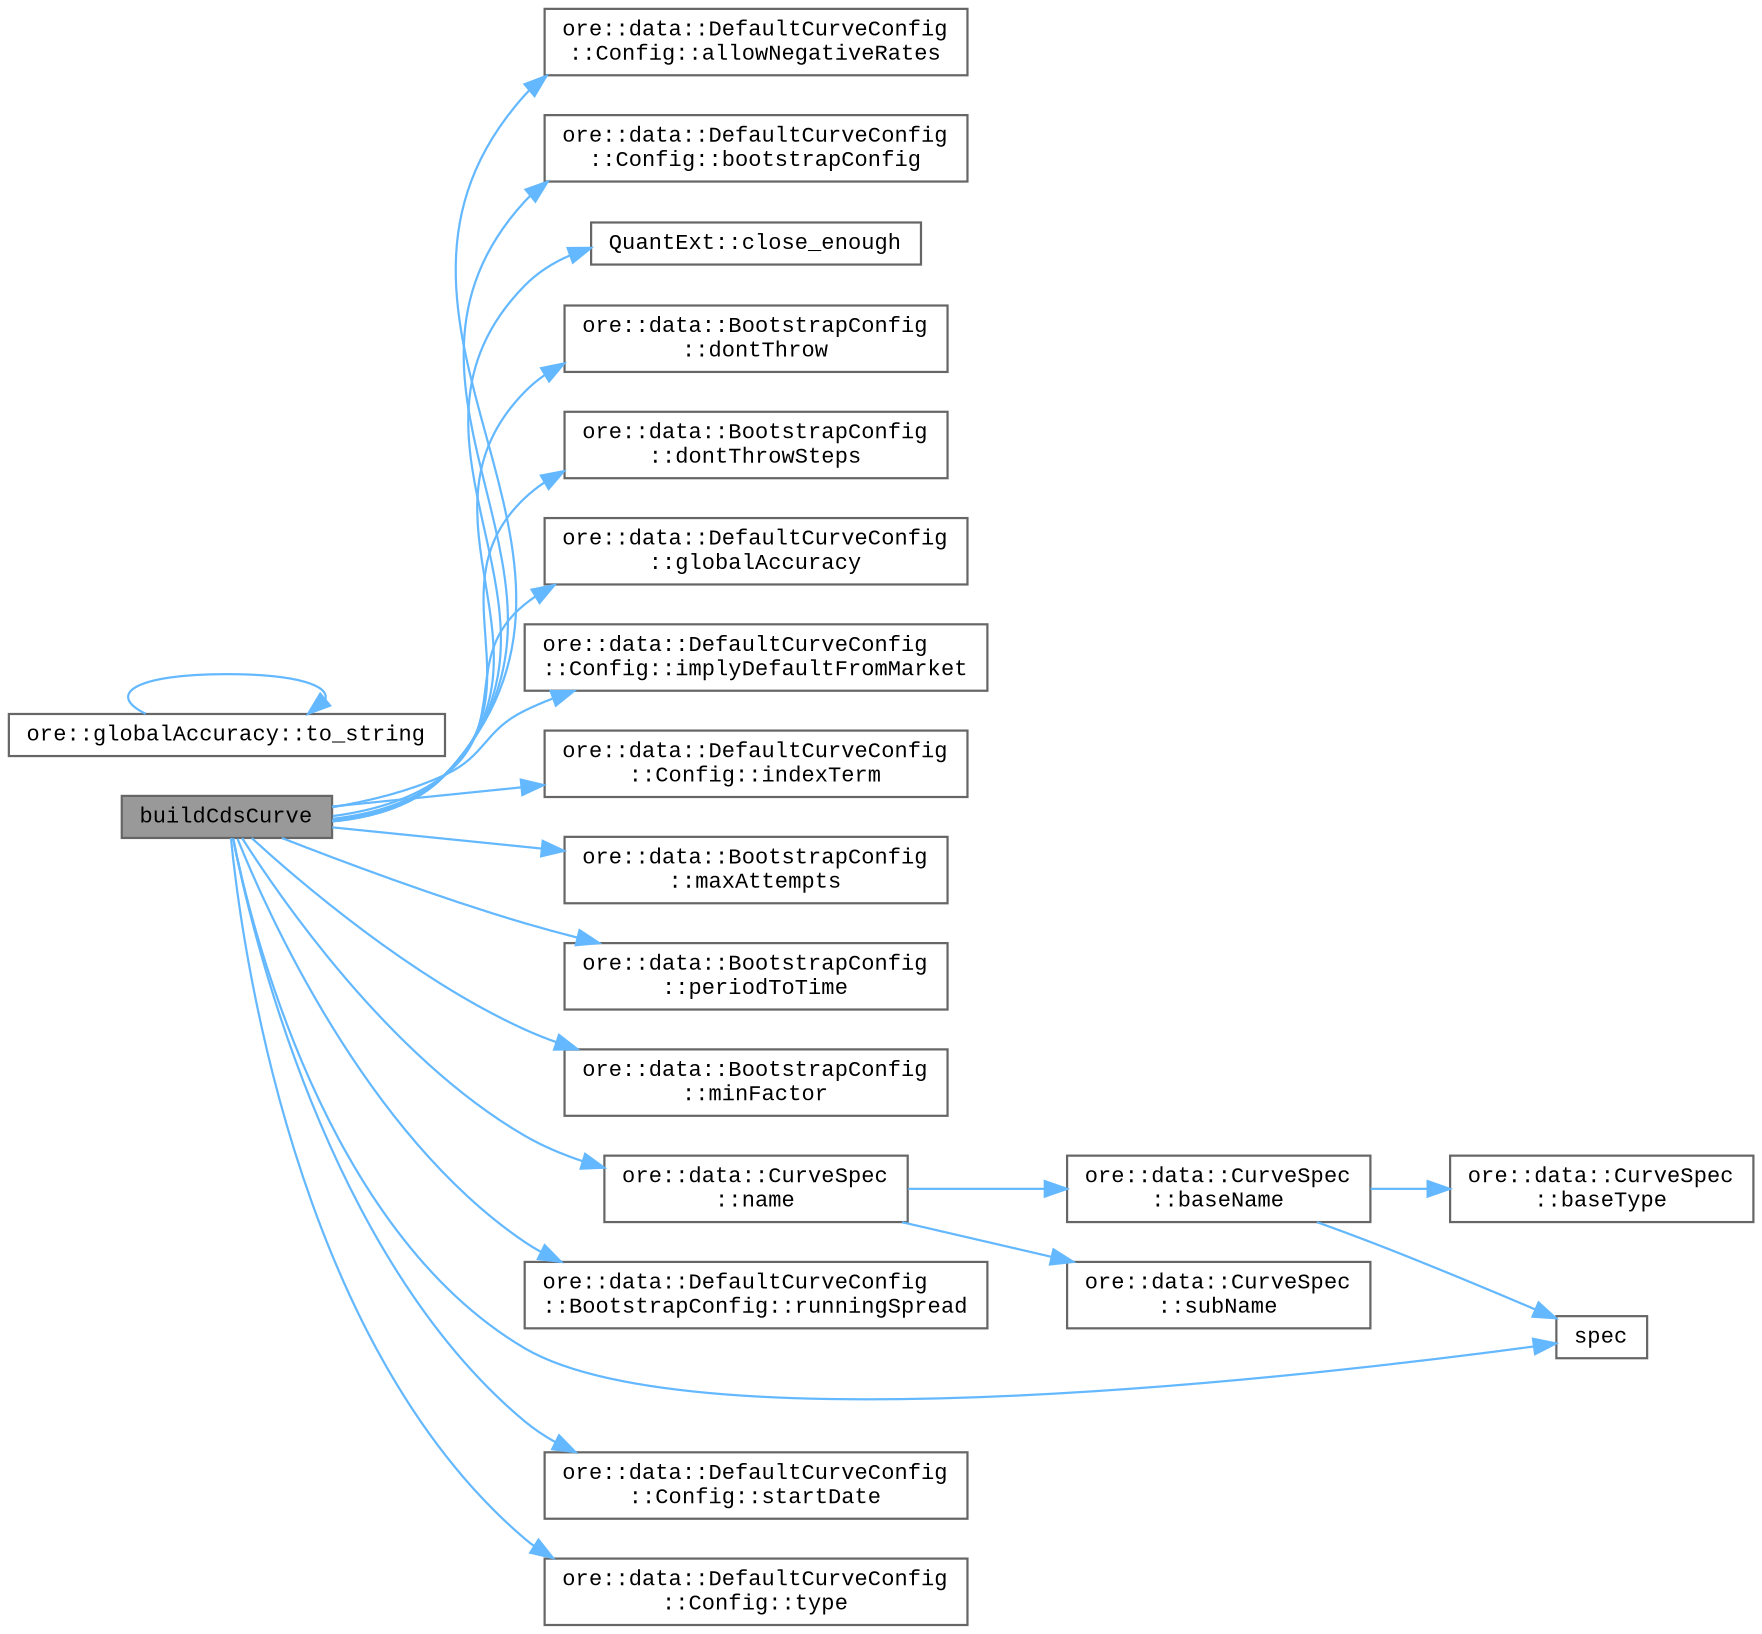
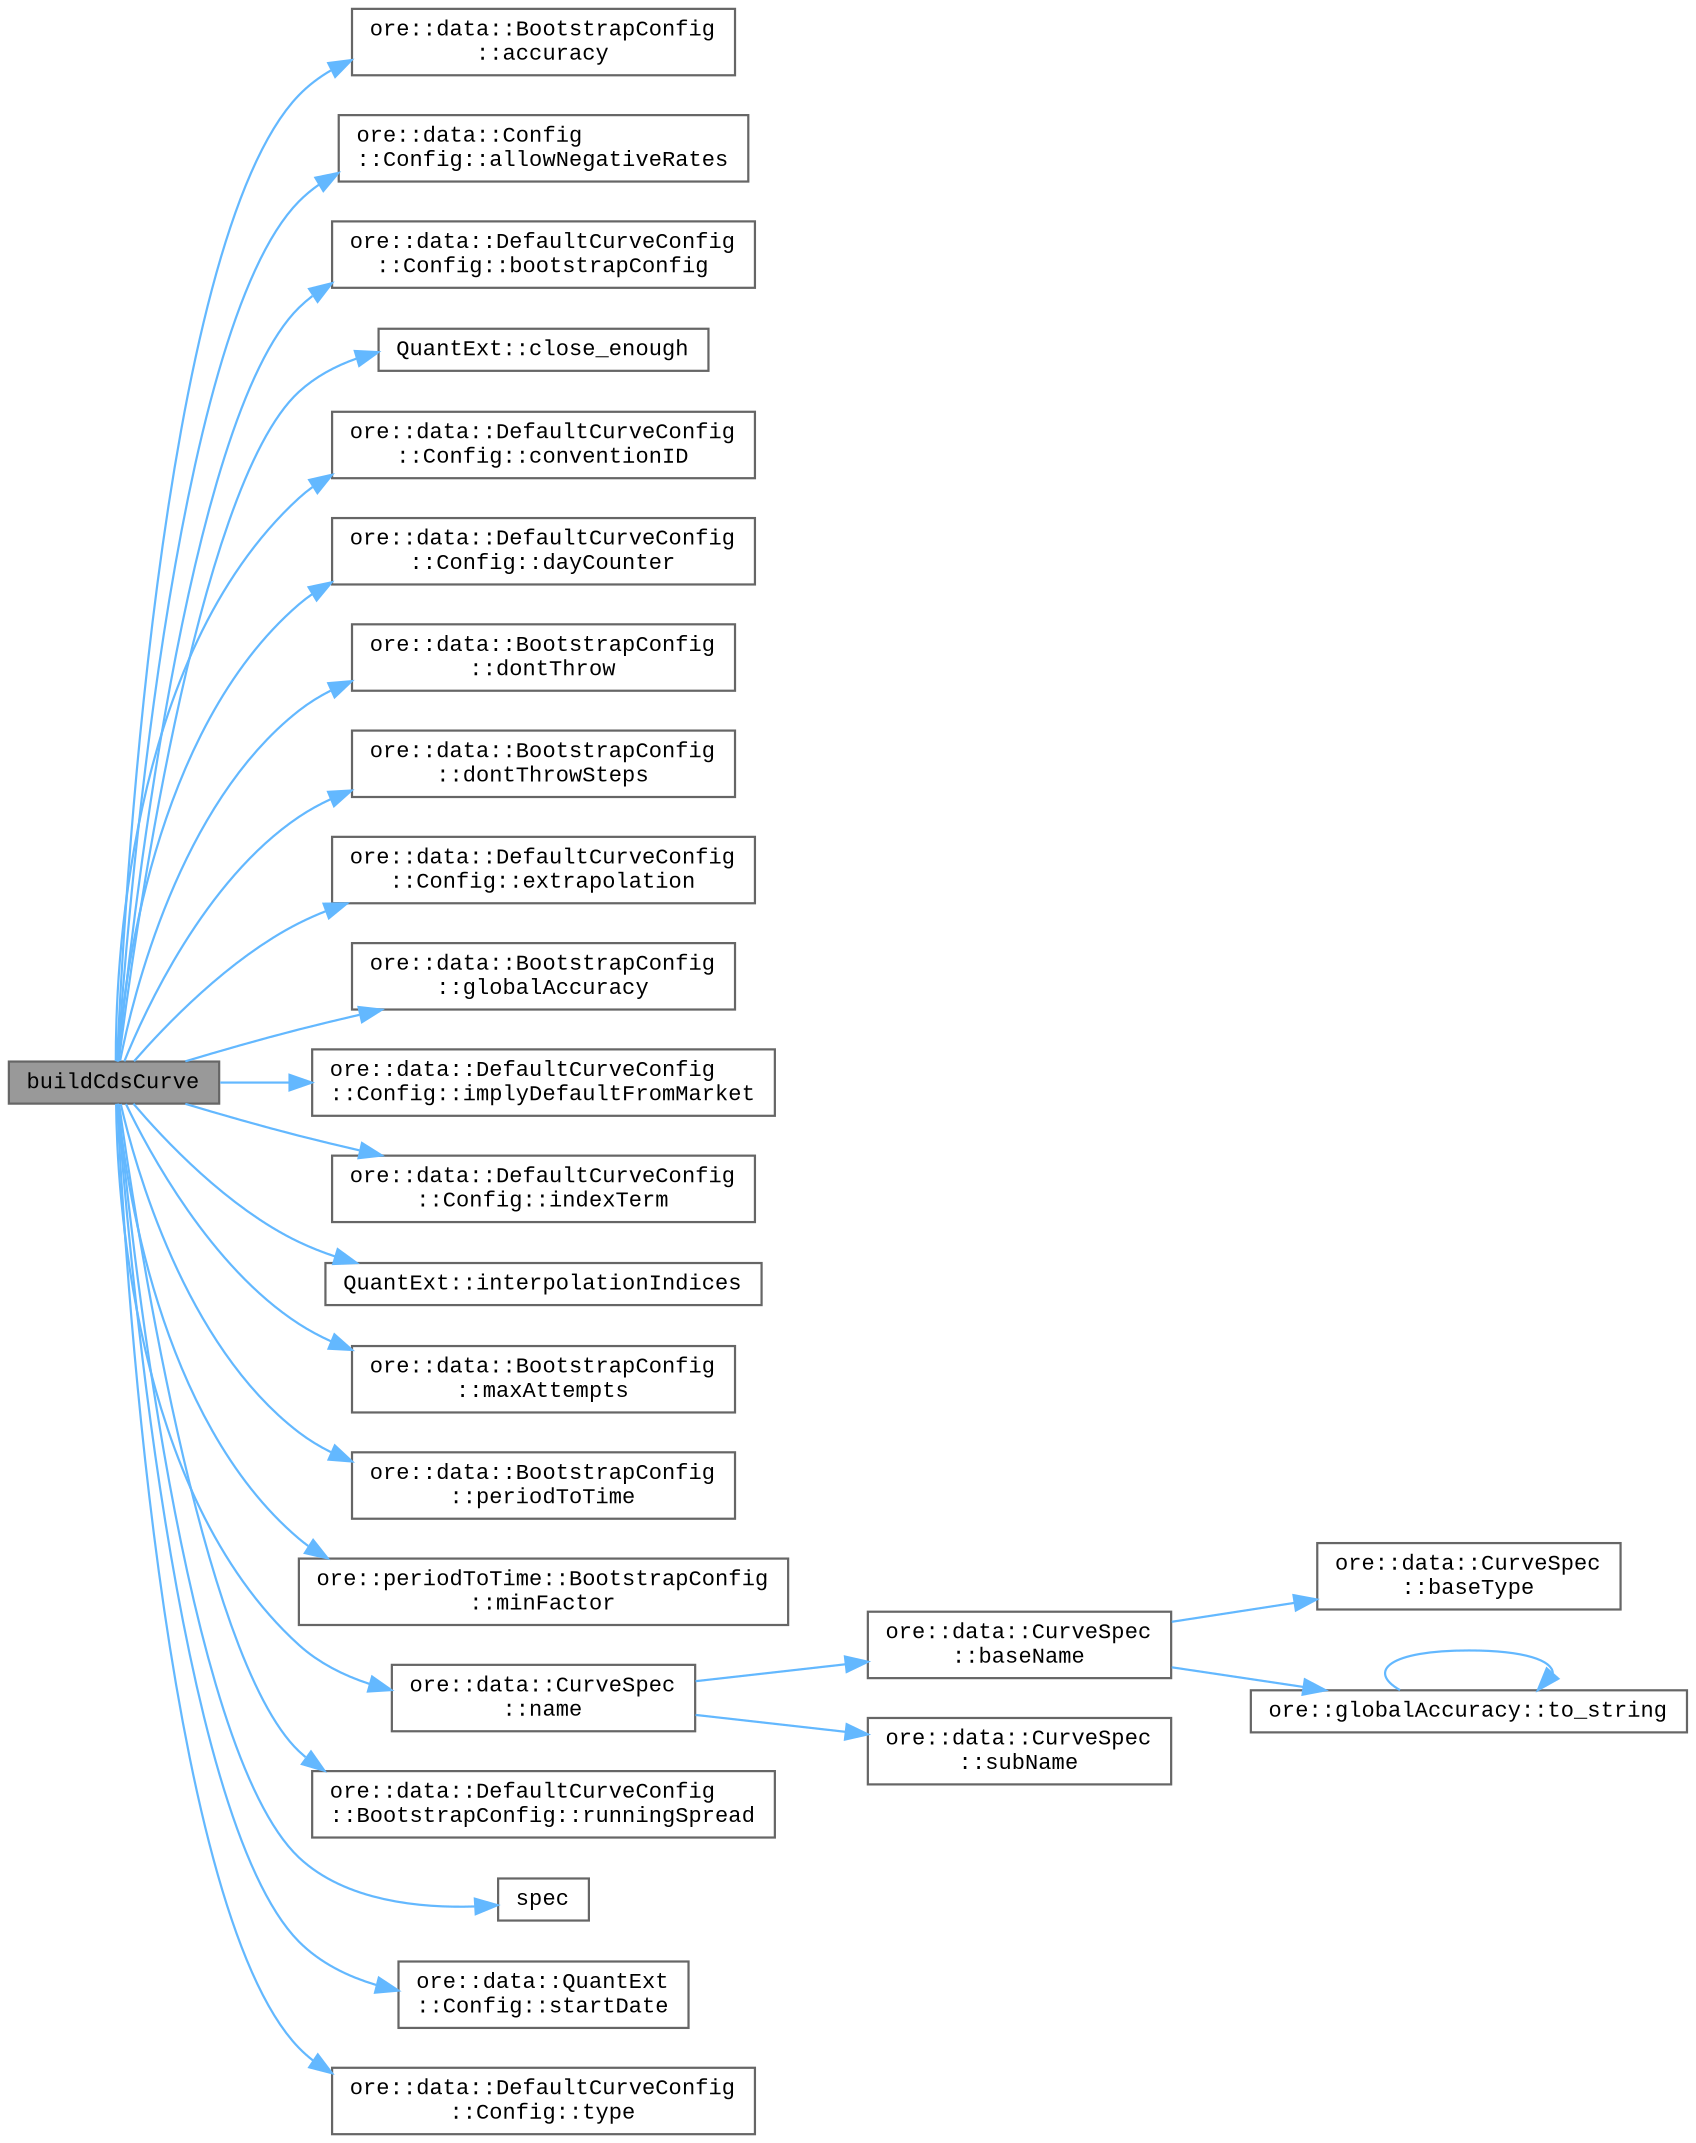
node "ore::data::BootstrapConfig ::accuracy": added
node "ore::data::DefaultCurveConfig ::Config::allowNegativeRates": label "ore::data::DefaultCurveConfig ::Config::allowNegativeRates" -> "ore::data::Config ::Config::allowNegativeRates"
node "ore::data::DefaultCurveConfig ::Config::conventionID": added
node "ore::data::DefaultCurveConfig ::Config::dayCounter": added
node "ore::data::DefaultCurveConfig ::globalAccuracy": label "ore::data::DefaultCurveConfig ::globalAccuracy" -> "ore::data::BootstrapConfig ::globalAccuracy"
node "ore::data::DefaultCurveConfig ::Config::extrapolation": added
node "ore::data::BootstrapConfig ::minFactor": label "ore::data::BootstrapConfig ::minFactor" -> "ore::periodToTime::BootstrapConfig ::minFactor"
edge "ore::data::CurveSpec ::baseName" -> "spec": now "ore::data::CurveSpec ::baseName" -> "ore::globalAccuracy::to_string"
node "QuantExt::interpolationIndices": added
node "ore::data::DefaultCurveConfig ::Config::startDate": label "ore::data::DefaultCurveConfig ::Config::startDate" -> "ore::data::QuantExt ::Config::startDate"
